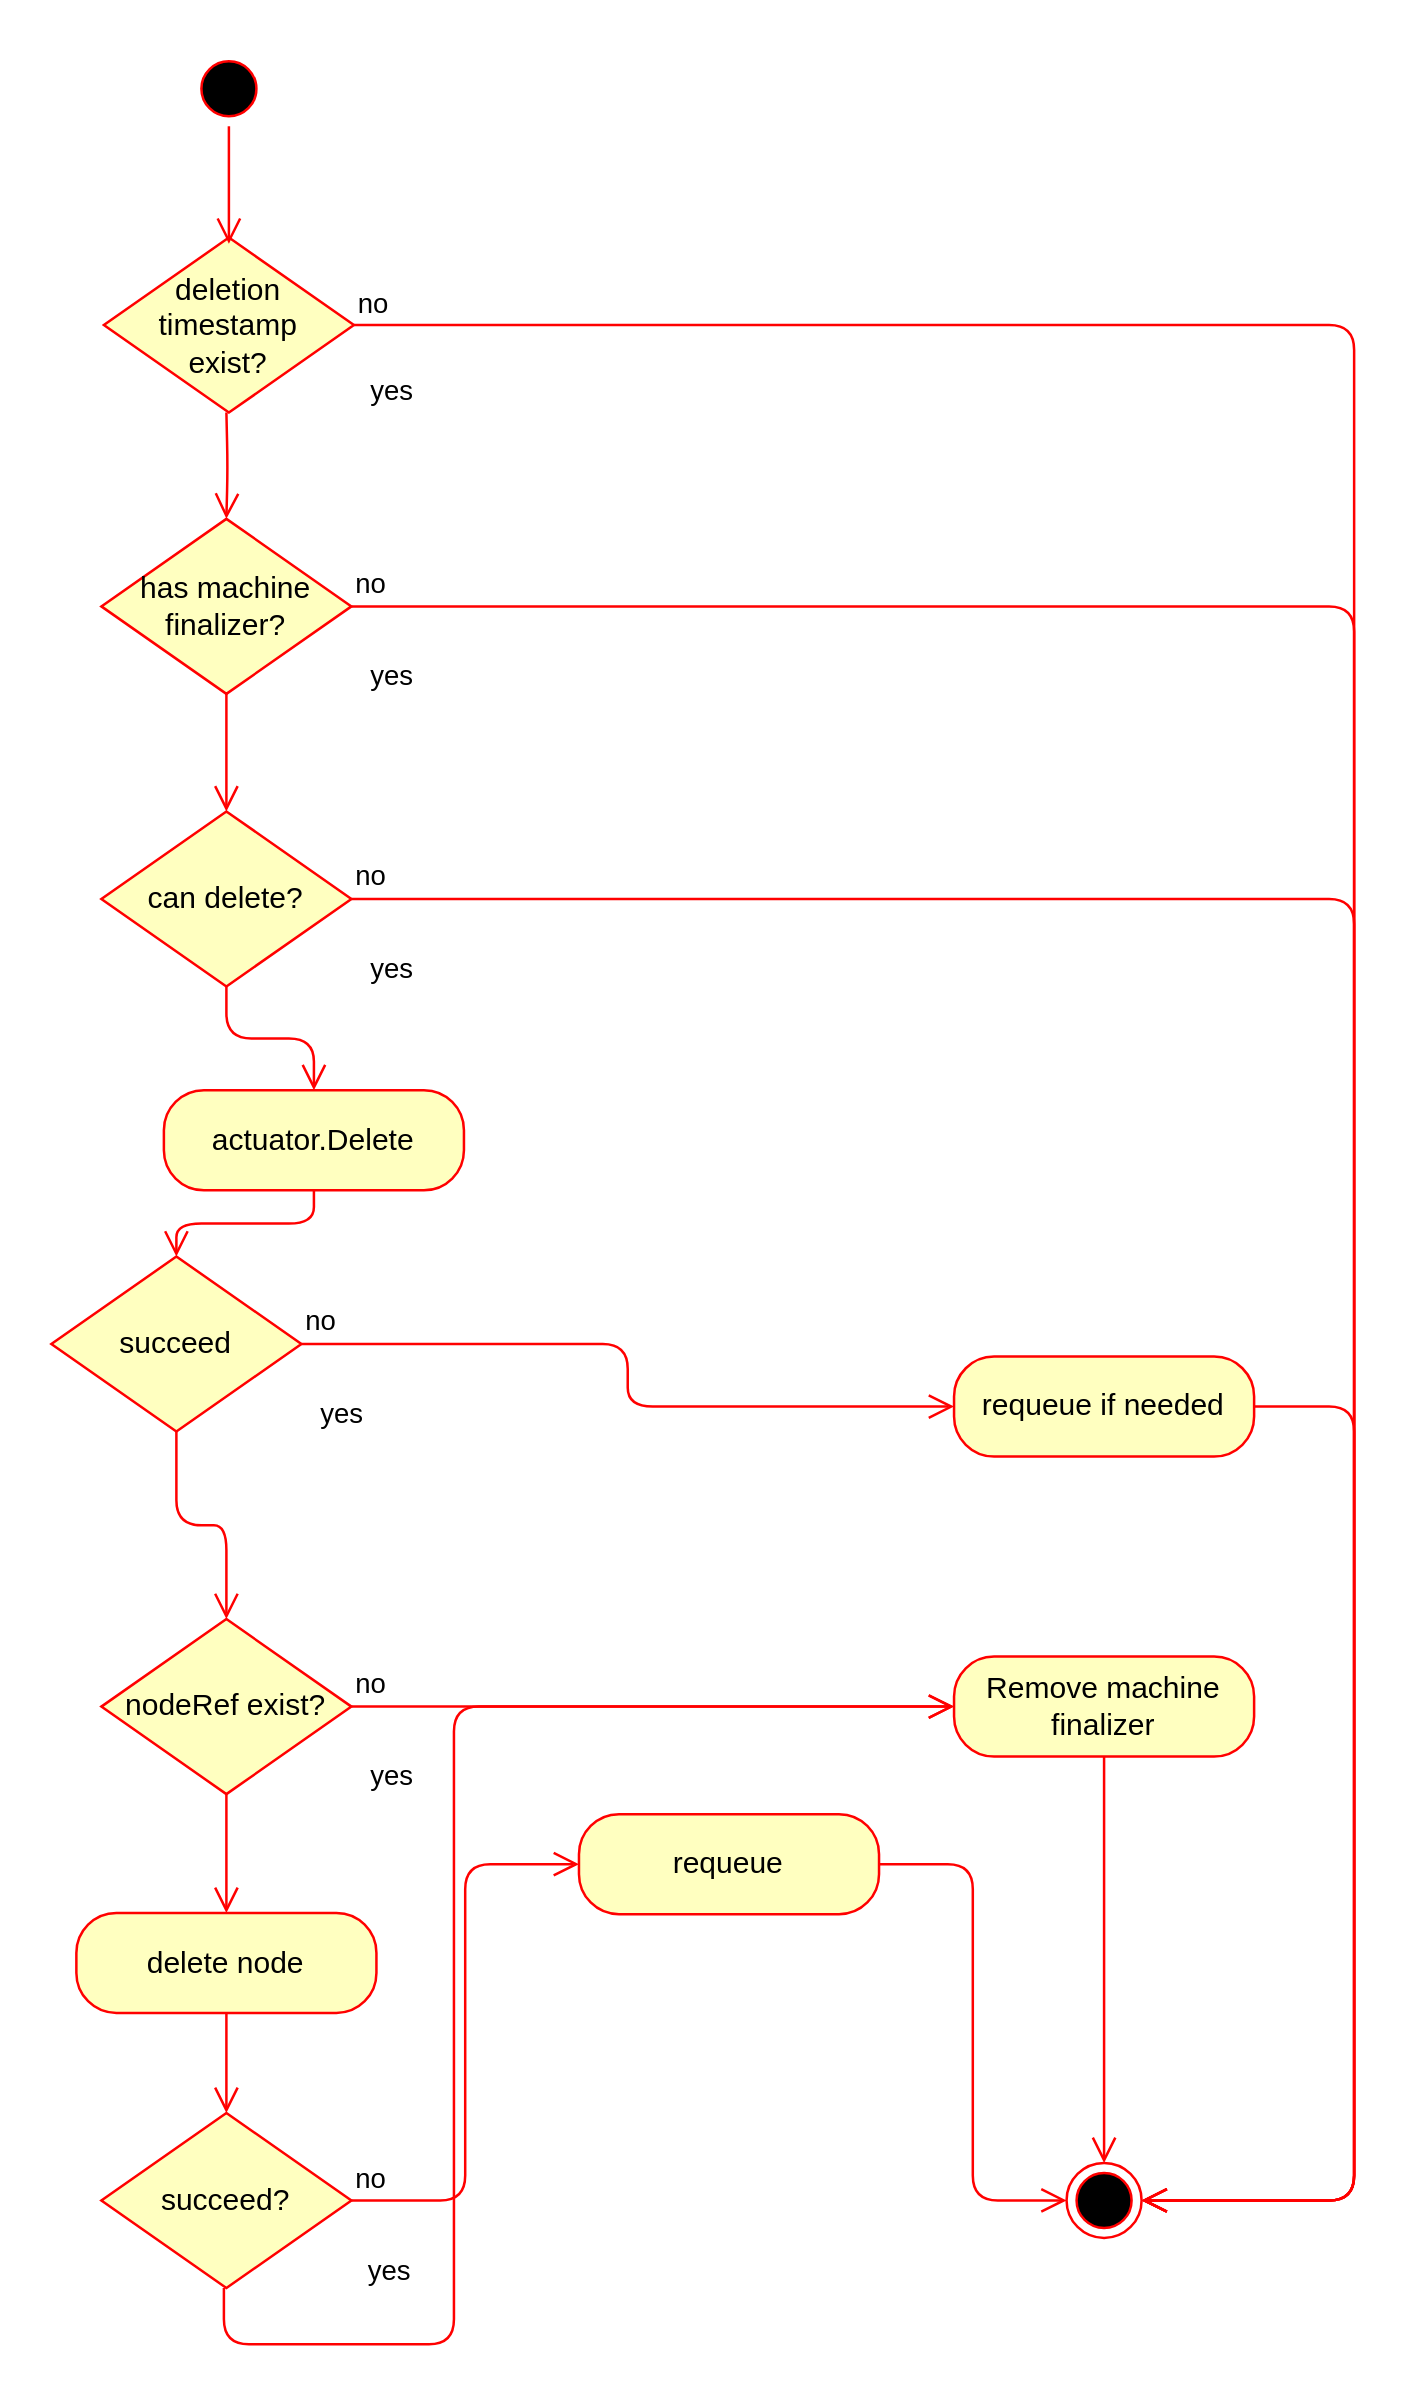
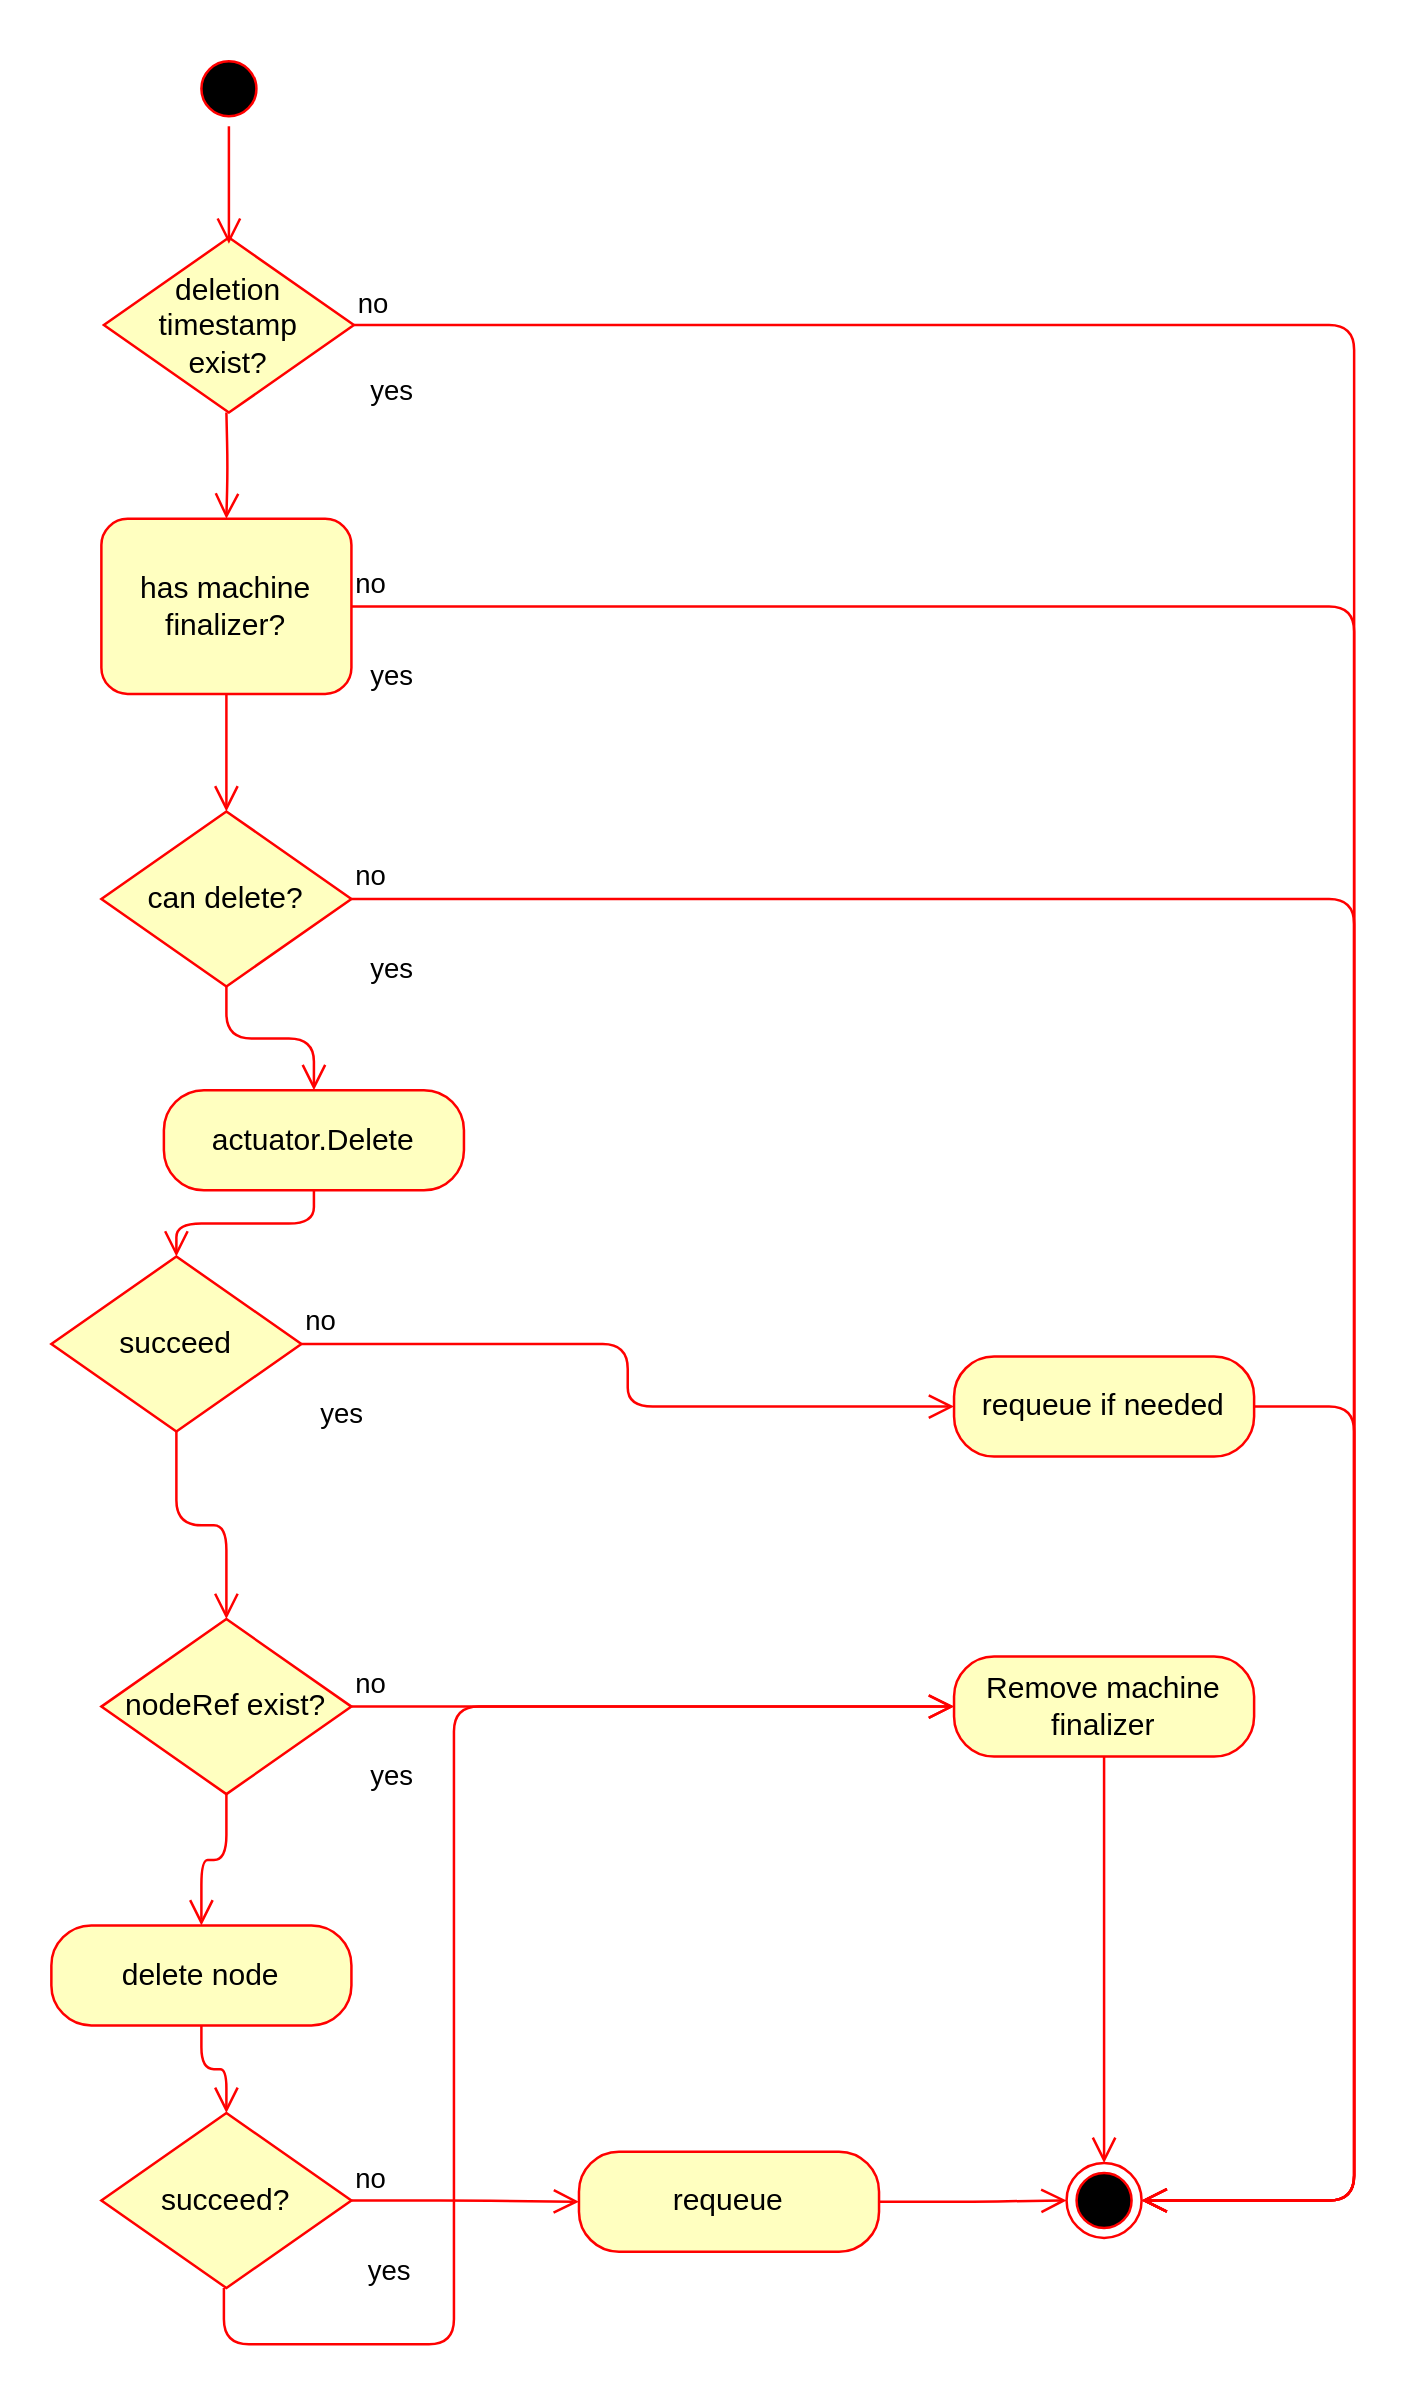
node "has machine finalizer?": shape diamond -> rounded rectangle
node "requeue": moved (729, 1864) -> (729, 2201)
node "delete node": moved (226, 1963) -> (201, 1975)
